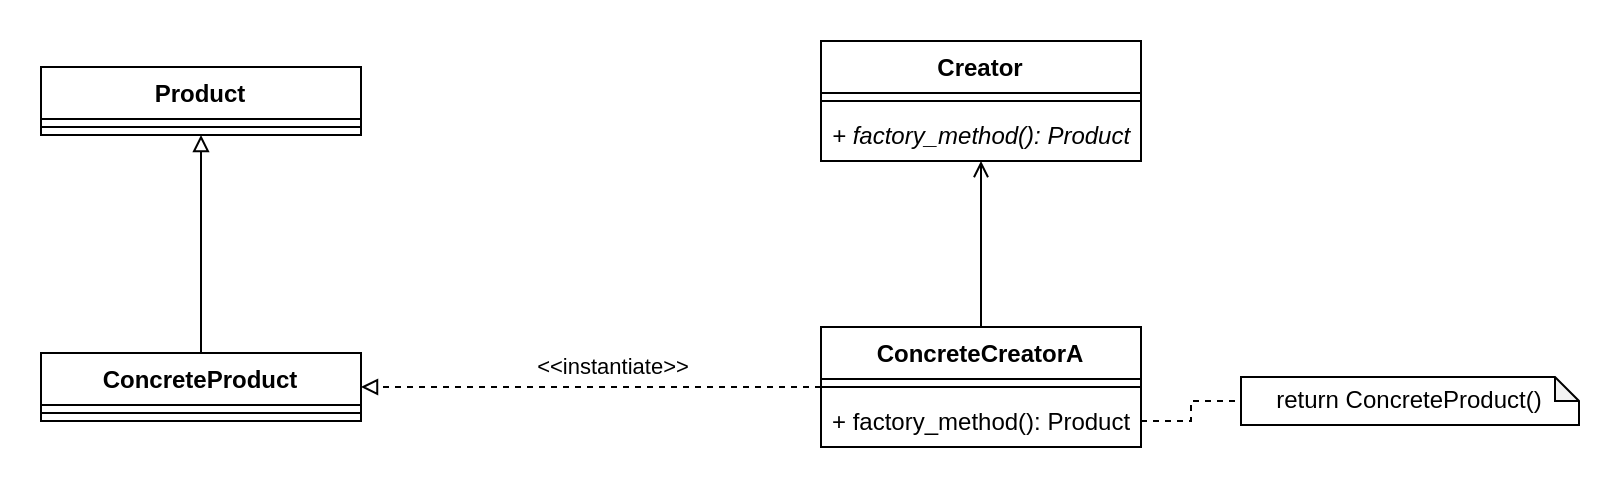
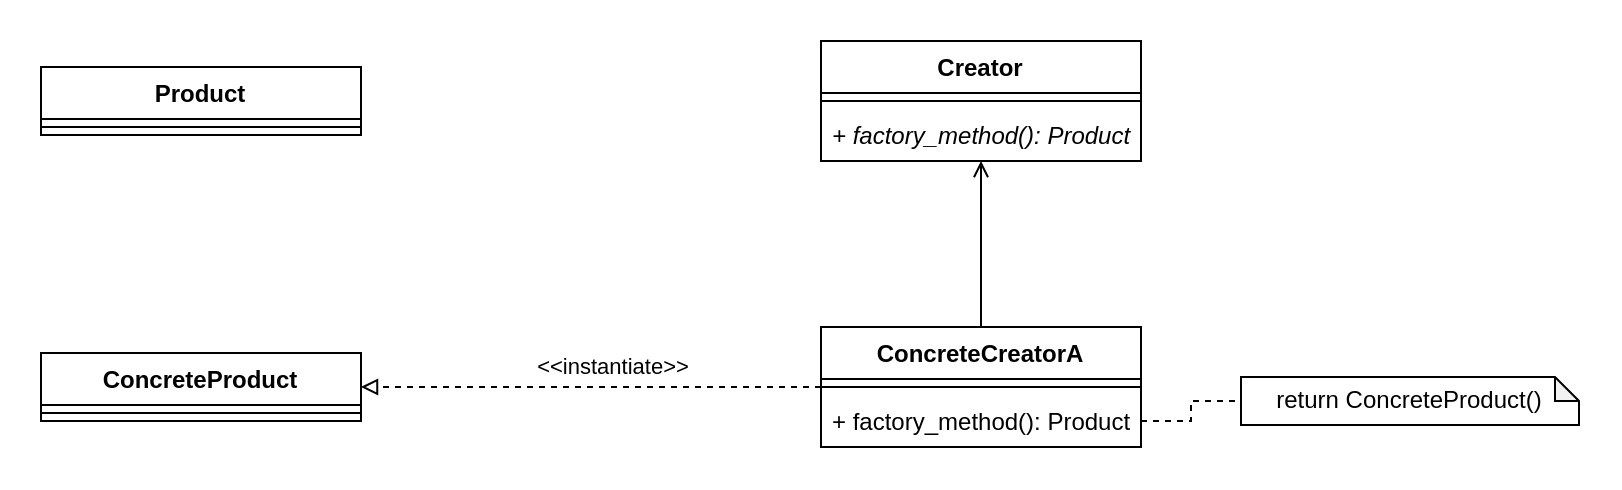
edge "ConcreteProduct" -> "Product": removed
